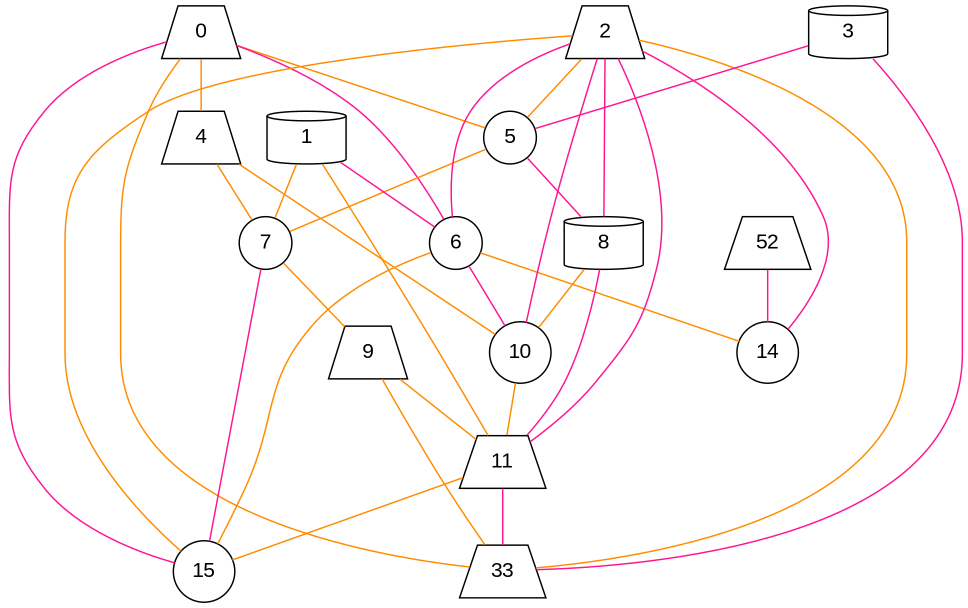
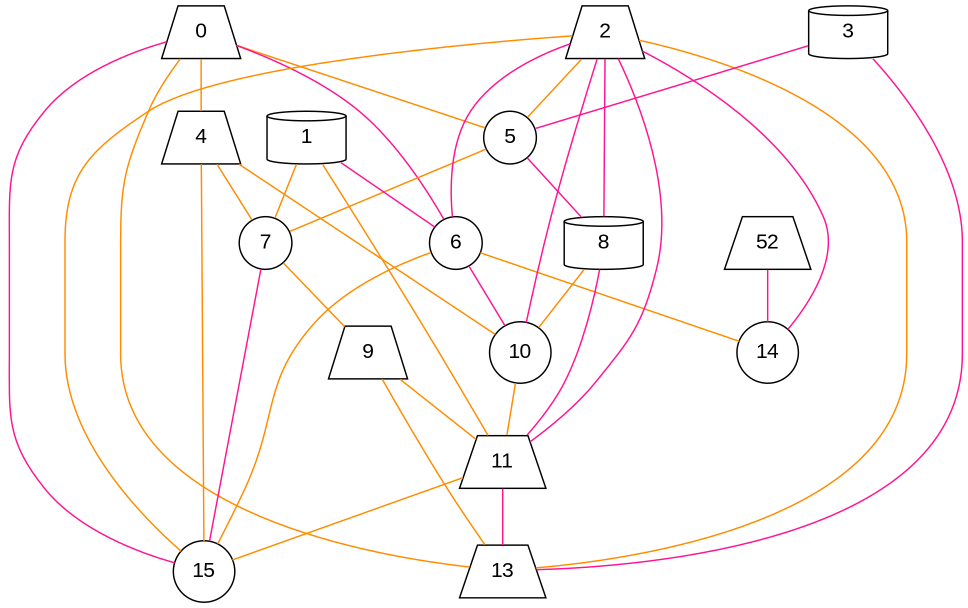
edge "4" -- "15": added
node "33": label "33" -> "13"
